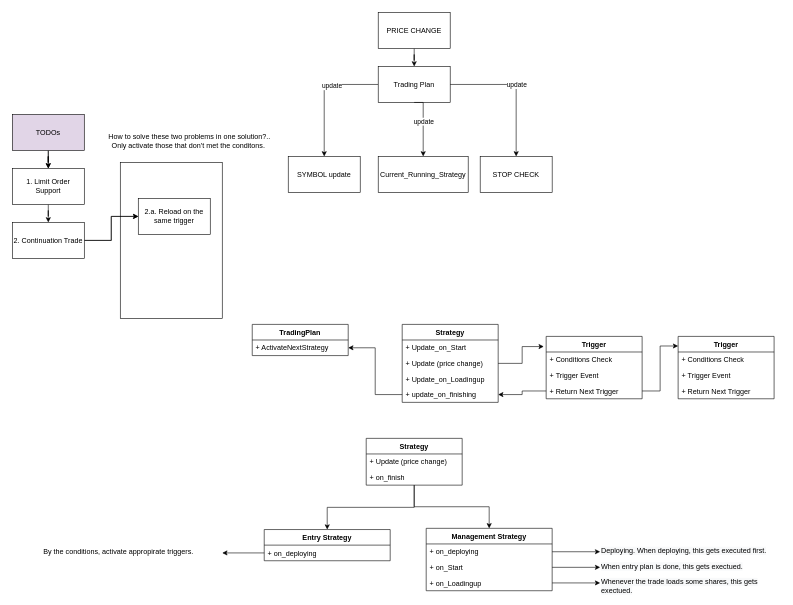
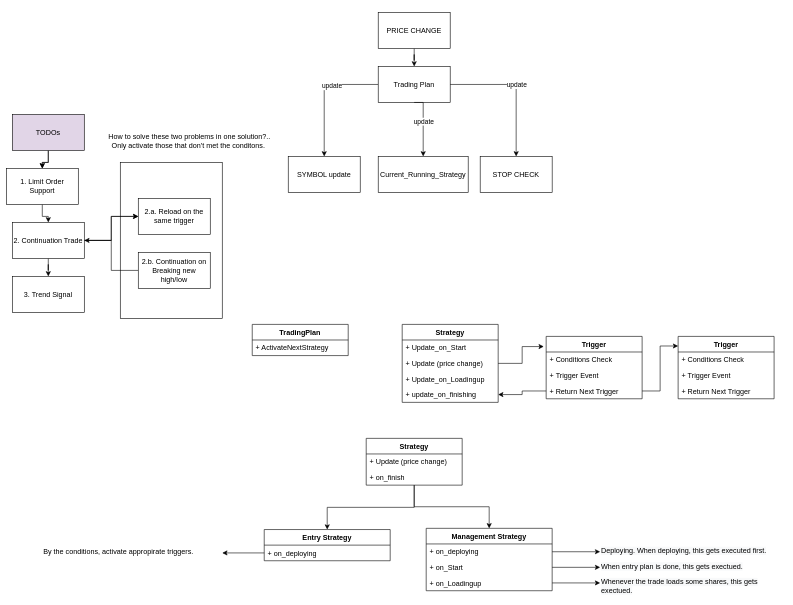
node "1. Limit Order Support": moved (48, 186) -> (42, 186)
edge "2. Continuation Trade" -> "3. Trend Signal": added
edge "2.b. Continuation on Breaking new high/low" -> "2. Continuation Trade": added
node "2.b. Continuation on Breaking new high/low": added
node "3. Trend Signal": added
edge "+ update_on_finishing" -> "+ ActivateNextStrategy": removed
